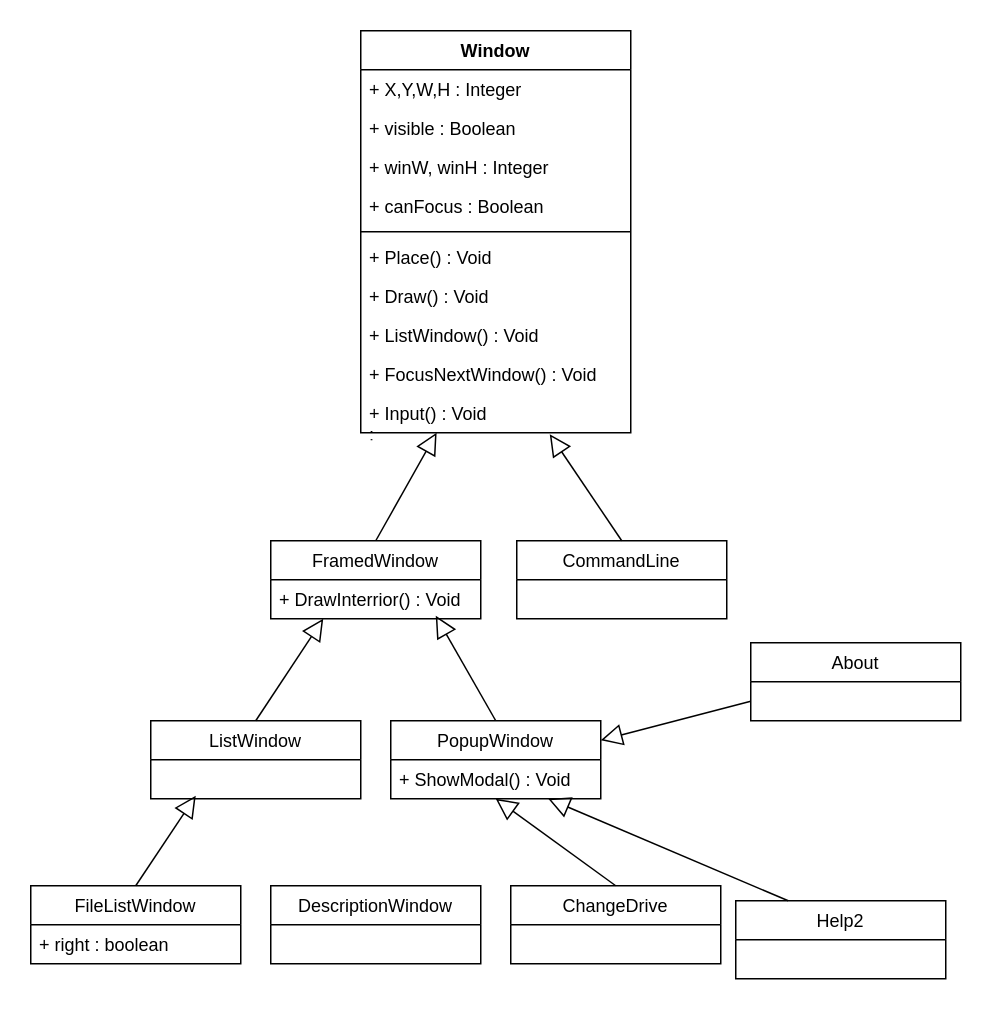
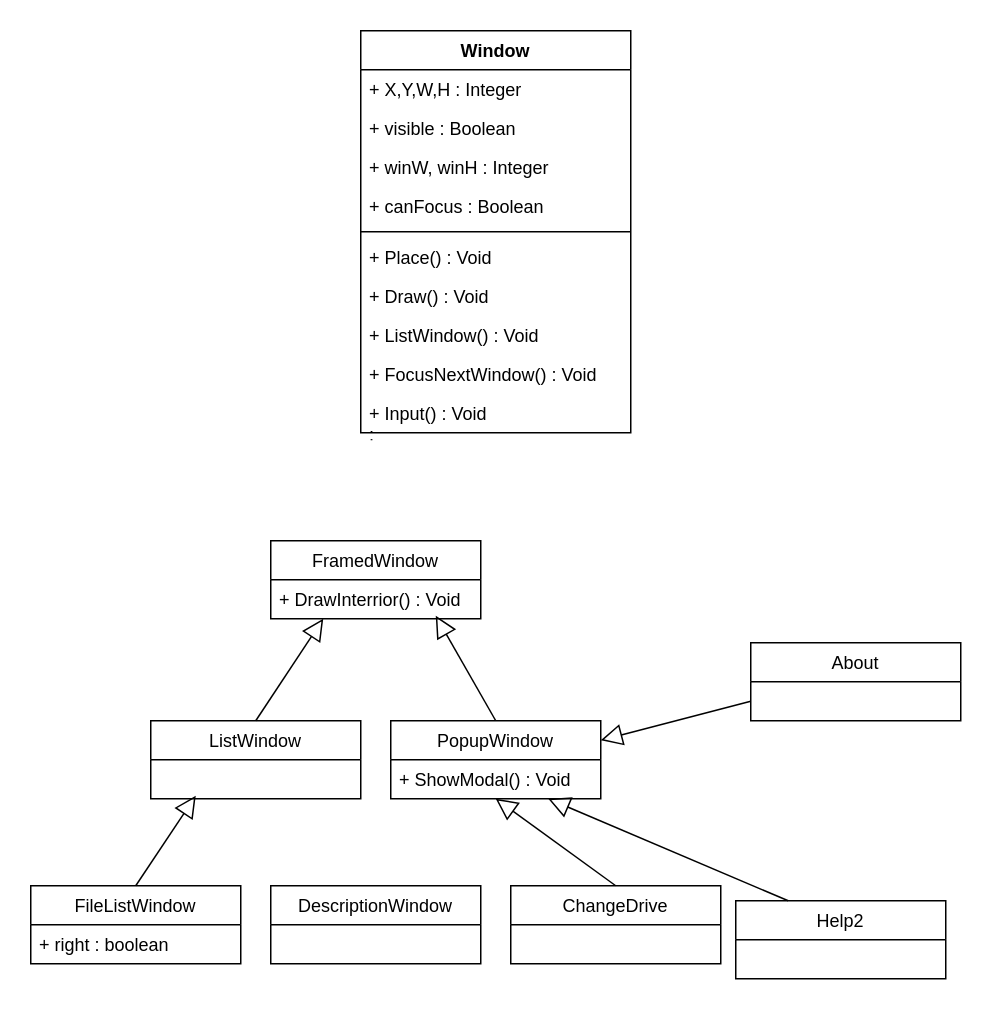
edge "FramedWindow" -> "+ Input() : Void ;": removed
edge "CommandLine" -> "+ Input() : Void ;": removed
node "CommandLine": removed
